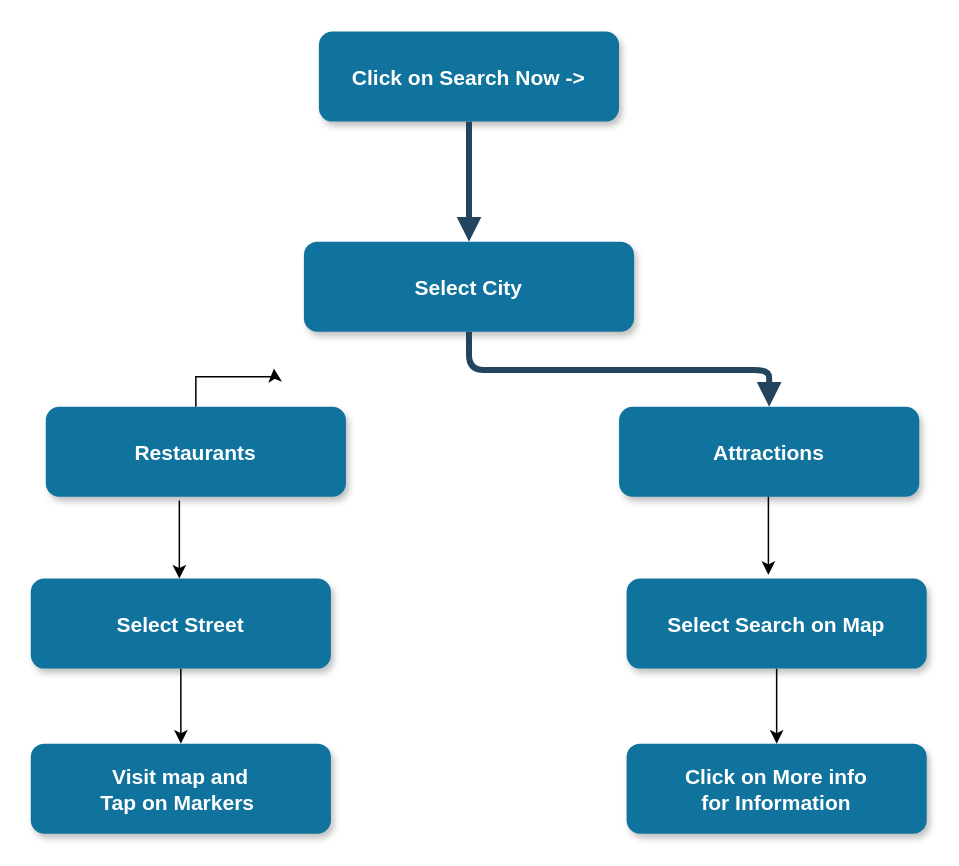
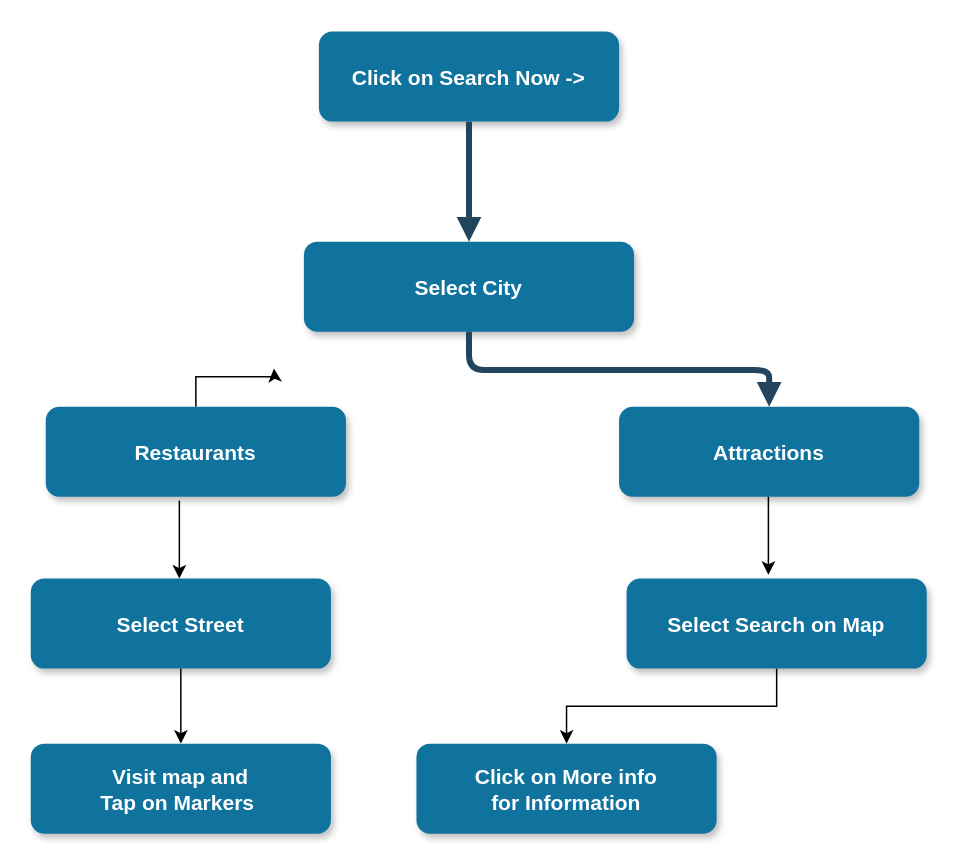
node "Click on More info for Information": moved (776, 788) -> (566, 788)
